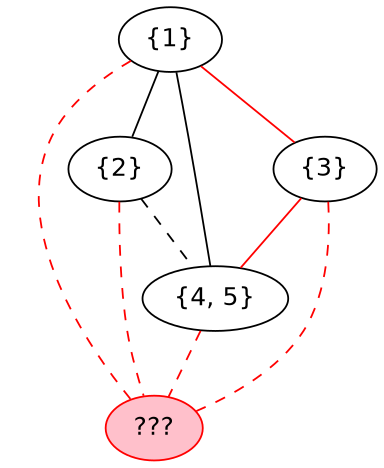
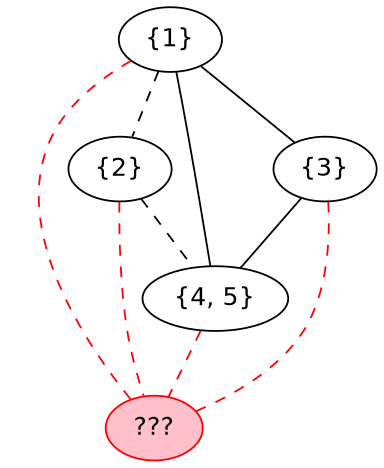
edge "{1}" -- "{2}": style solid -> dashed
edge "{1}" -- "{3}": color red -> black
edge "{3}" -- "{4, 5}": color red -> black
